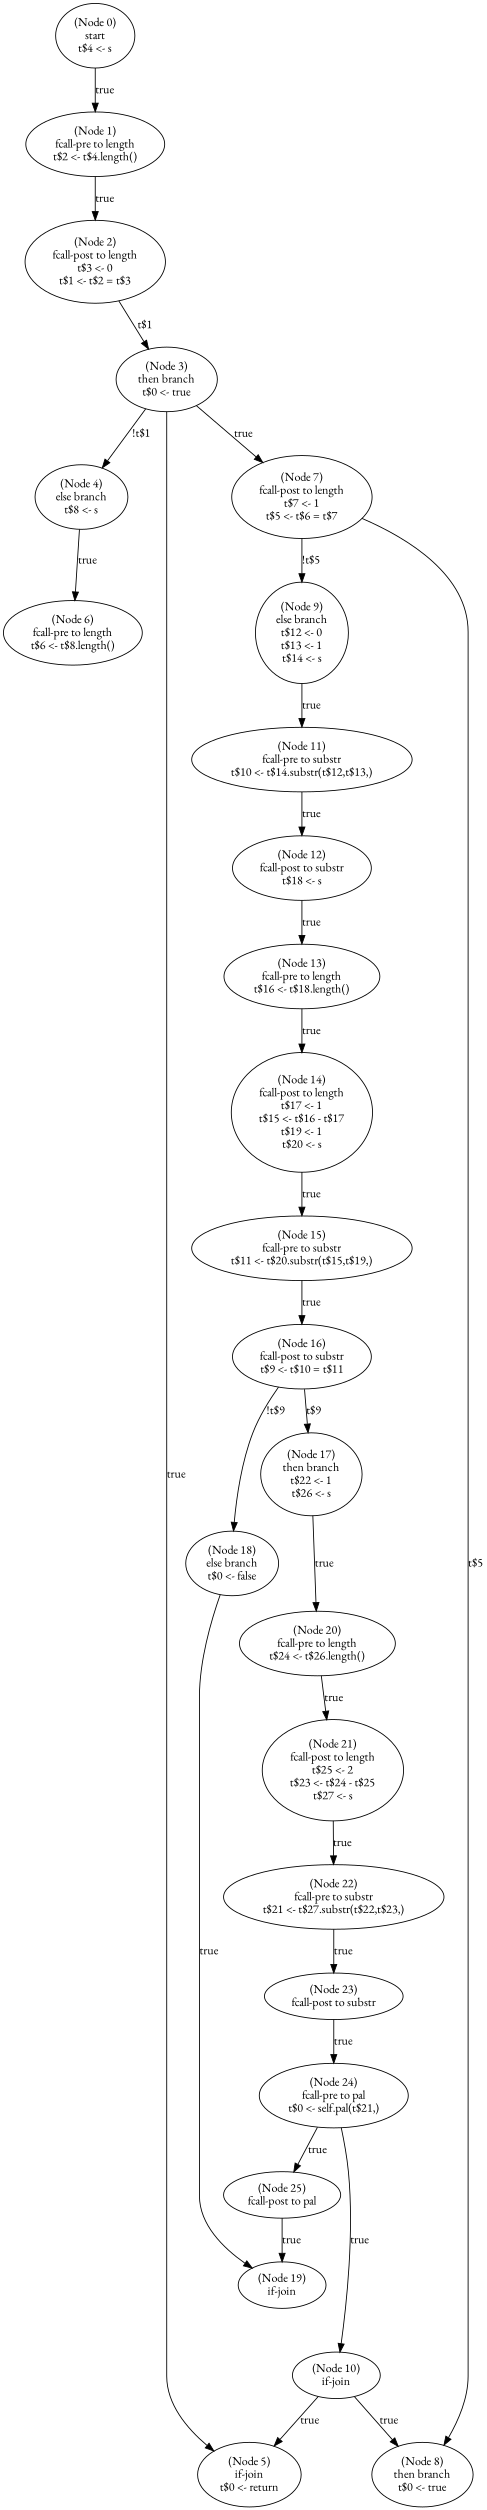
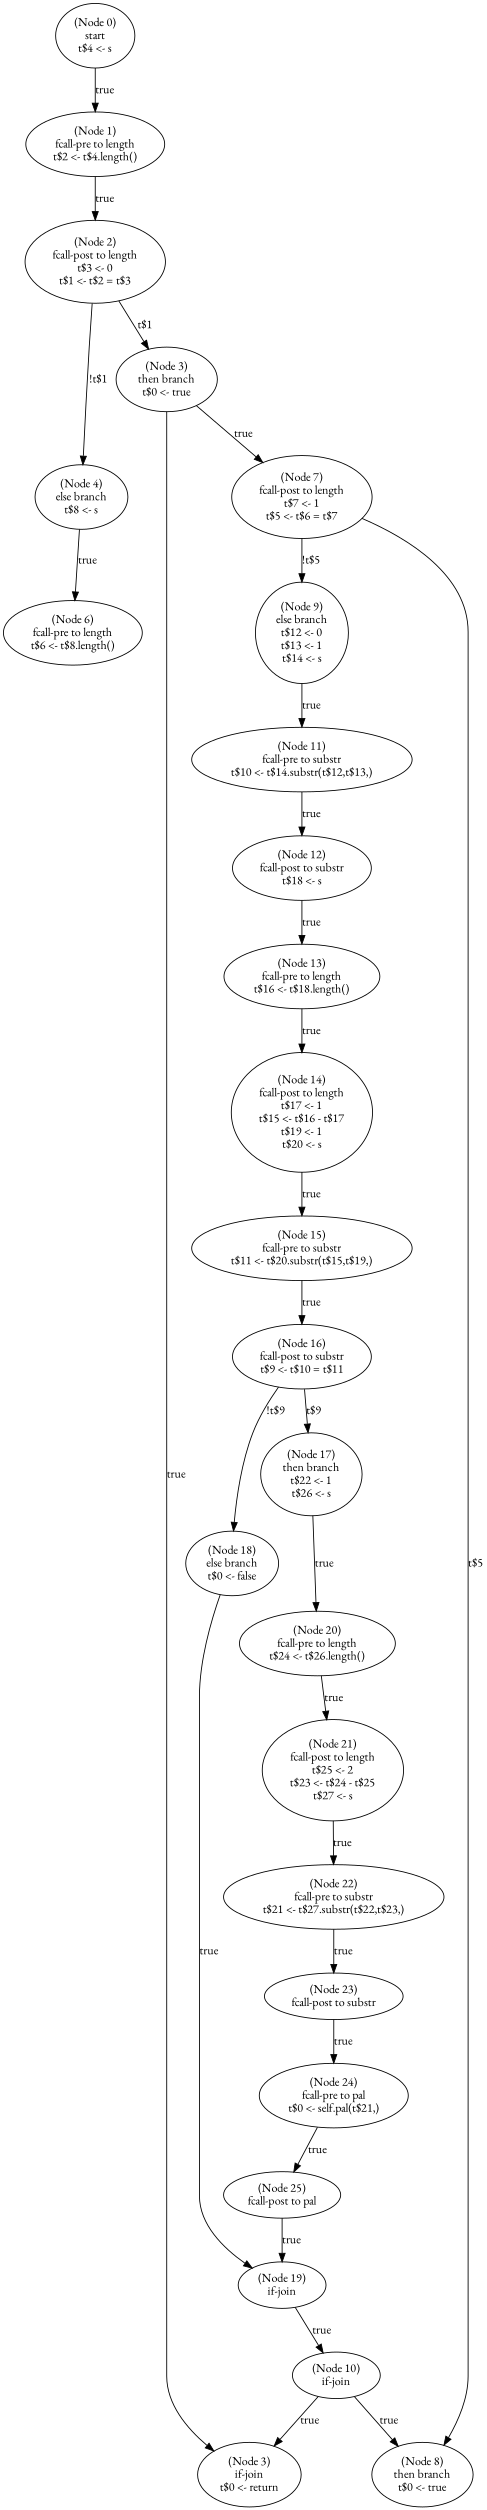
edge "(Node 3) then branch t$0 <- true" -> "(Node 4) else branch t$8 <- s": now "(Node 2) fcall-post to length t$3 <- 0 t$1 <- t$2 = t$3" -> "(Node 4) else branch t$8 <- s"
edge "(Node 24) fcall-pre to pal t$0 <- self.pal(t$21,)" -> "(Node 10) if-join": now "(Node 19) if-join" -> "(Node 10) if-join"
node "(Node 5) if-join t$0 <- return": label "(Node 5) if-join t$0 <- return" -> "(Node 3) if-join t$0 <- return"
